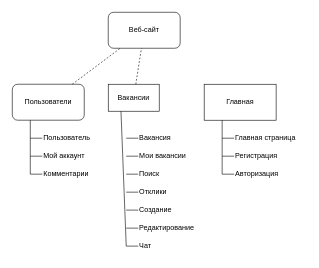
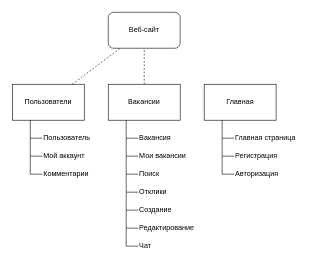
node "Вакансии": size 51x27 -> 72x36
node "Пользователи": shape rounded rectangle -> rectangle
